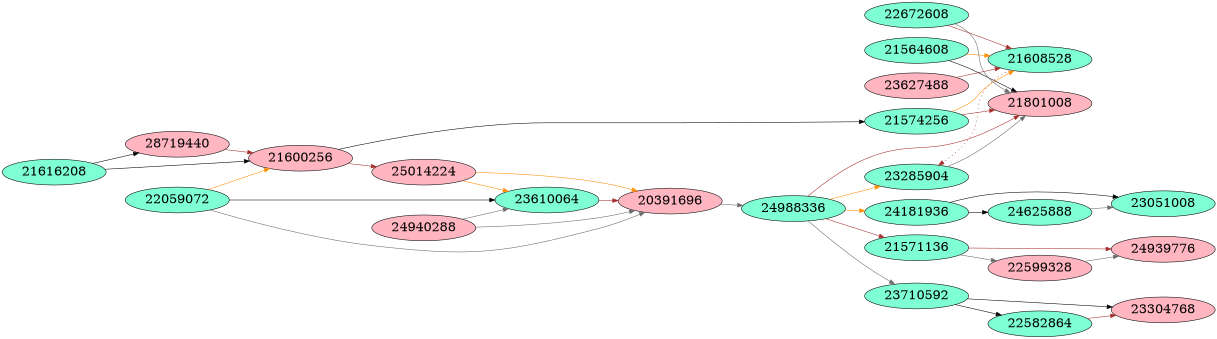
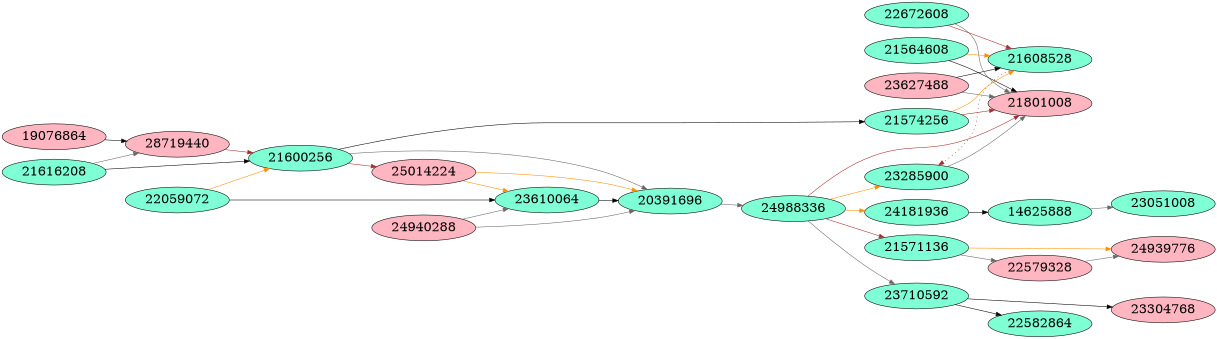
edge "23627488" -> "21608528": color brown -> black
edge "23627488" -> "21801008": added
node "19076864": added
node "21600256": fillcolor lightpink -> aquamarine
edge "21616208" -> "28719440": color black -> gray40
node "23285904": label "23285904" -> "23285900"
edge "24181936" -> "23051008": removed
edge "23610064" -> "20391696": color brown -> black
node "20391696": fillcolor lightpink -> aquamarine
node "24625888": label "24625888" -> "14625888"
edge "21571136" -> "24939776": color brown -> darkorange
edge "22059072" -> "20391696": now "21600256" -> "20391696"
node "22599328": label "22599328" -> "22579328"
edge "22582864" -> "23304768": removed
